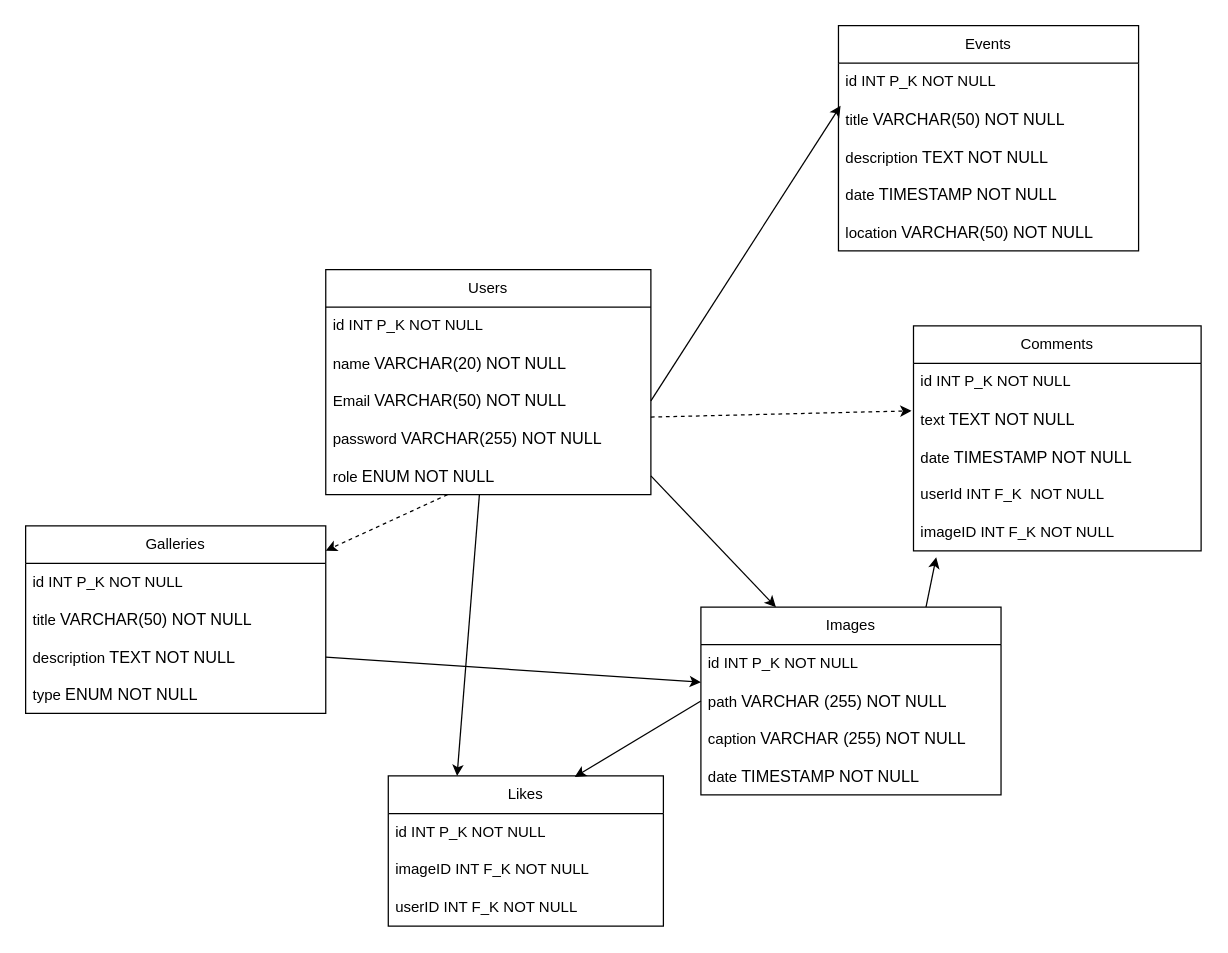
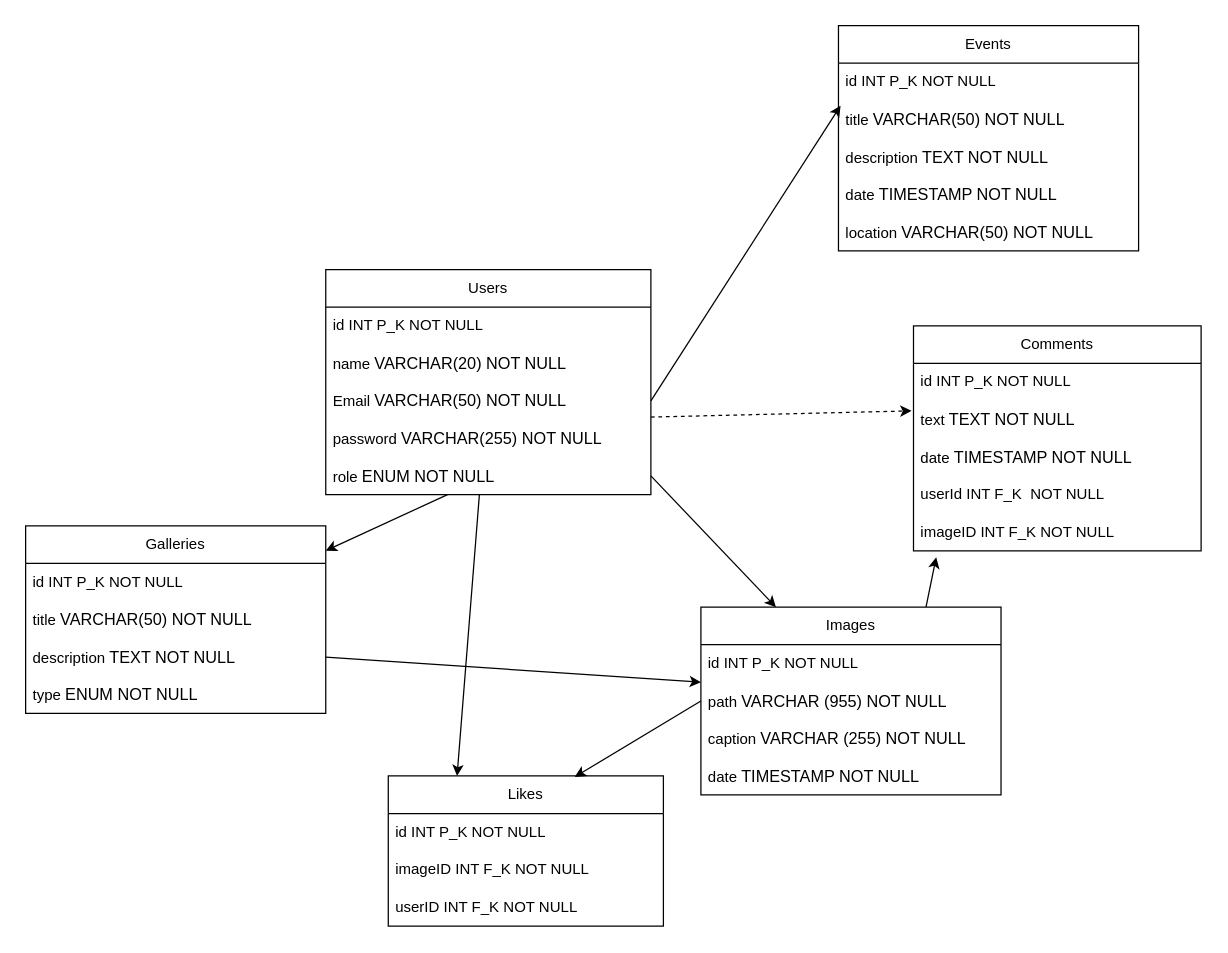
edge "role ENUM NOT NULL" -> "Galleries": style dashed -> solid
node "path VARCHAR (255) NOT NULL": label "path VARCHAR (255) NOT NULL" -> "path VARCHAR (955) NOT NULL"
